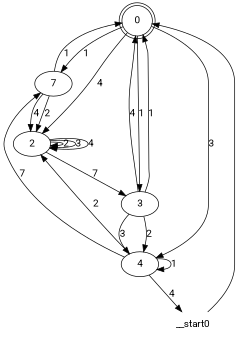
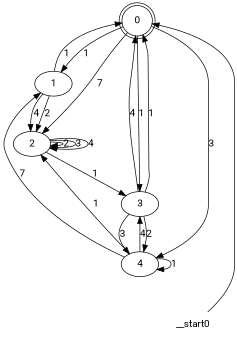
node "7": label "7" -> "1"
edge "0" -> "2": label "4" -> "7"
edge "2" -> "3": label "7" -> "1"
edge "4" -> "2": label "2" -> "1"
edge "4" -> "__start0": now "4" -> "3"
